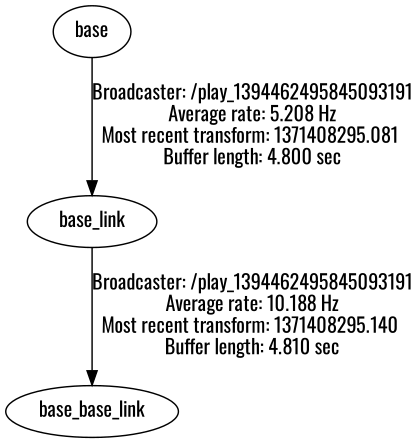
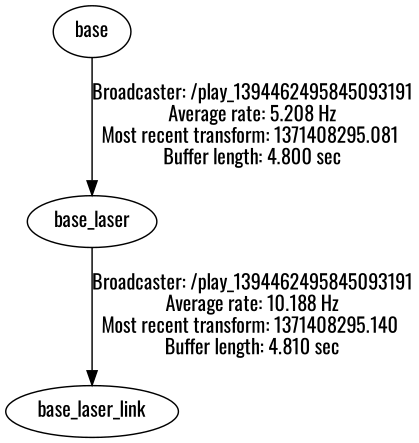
node "base_link": label "base_link" -> "base_laser"
node "base_base_link": label "base_base_link" -> "base_laser_link"
